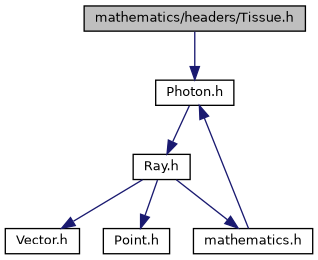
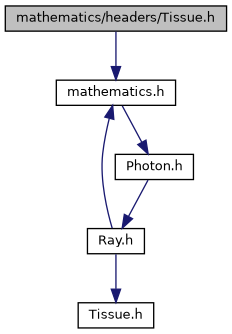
edge "mathematics/headers/Tissue.h" -> "Photon.h": now "mathematics/headers/Tissue.h" -> "mathematics.h"
node "Vector.h": removed
node "Point.h": label "Point.h" -> "Tissue.h"
